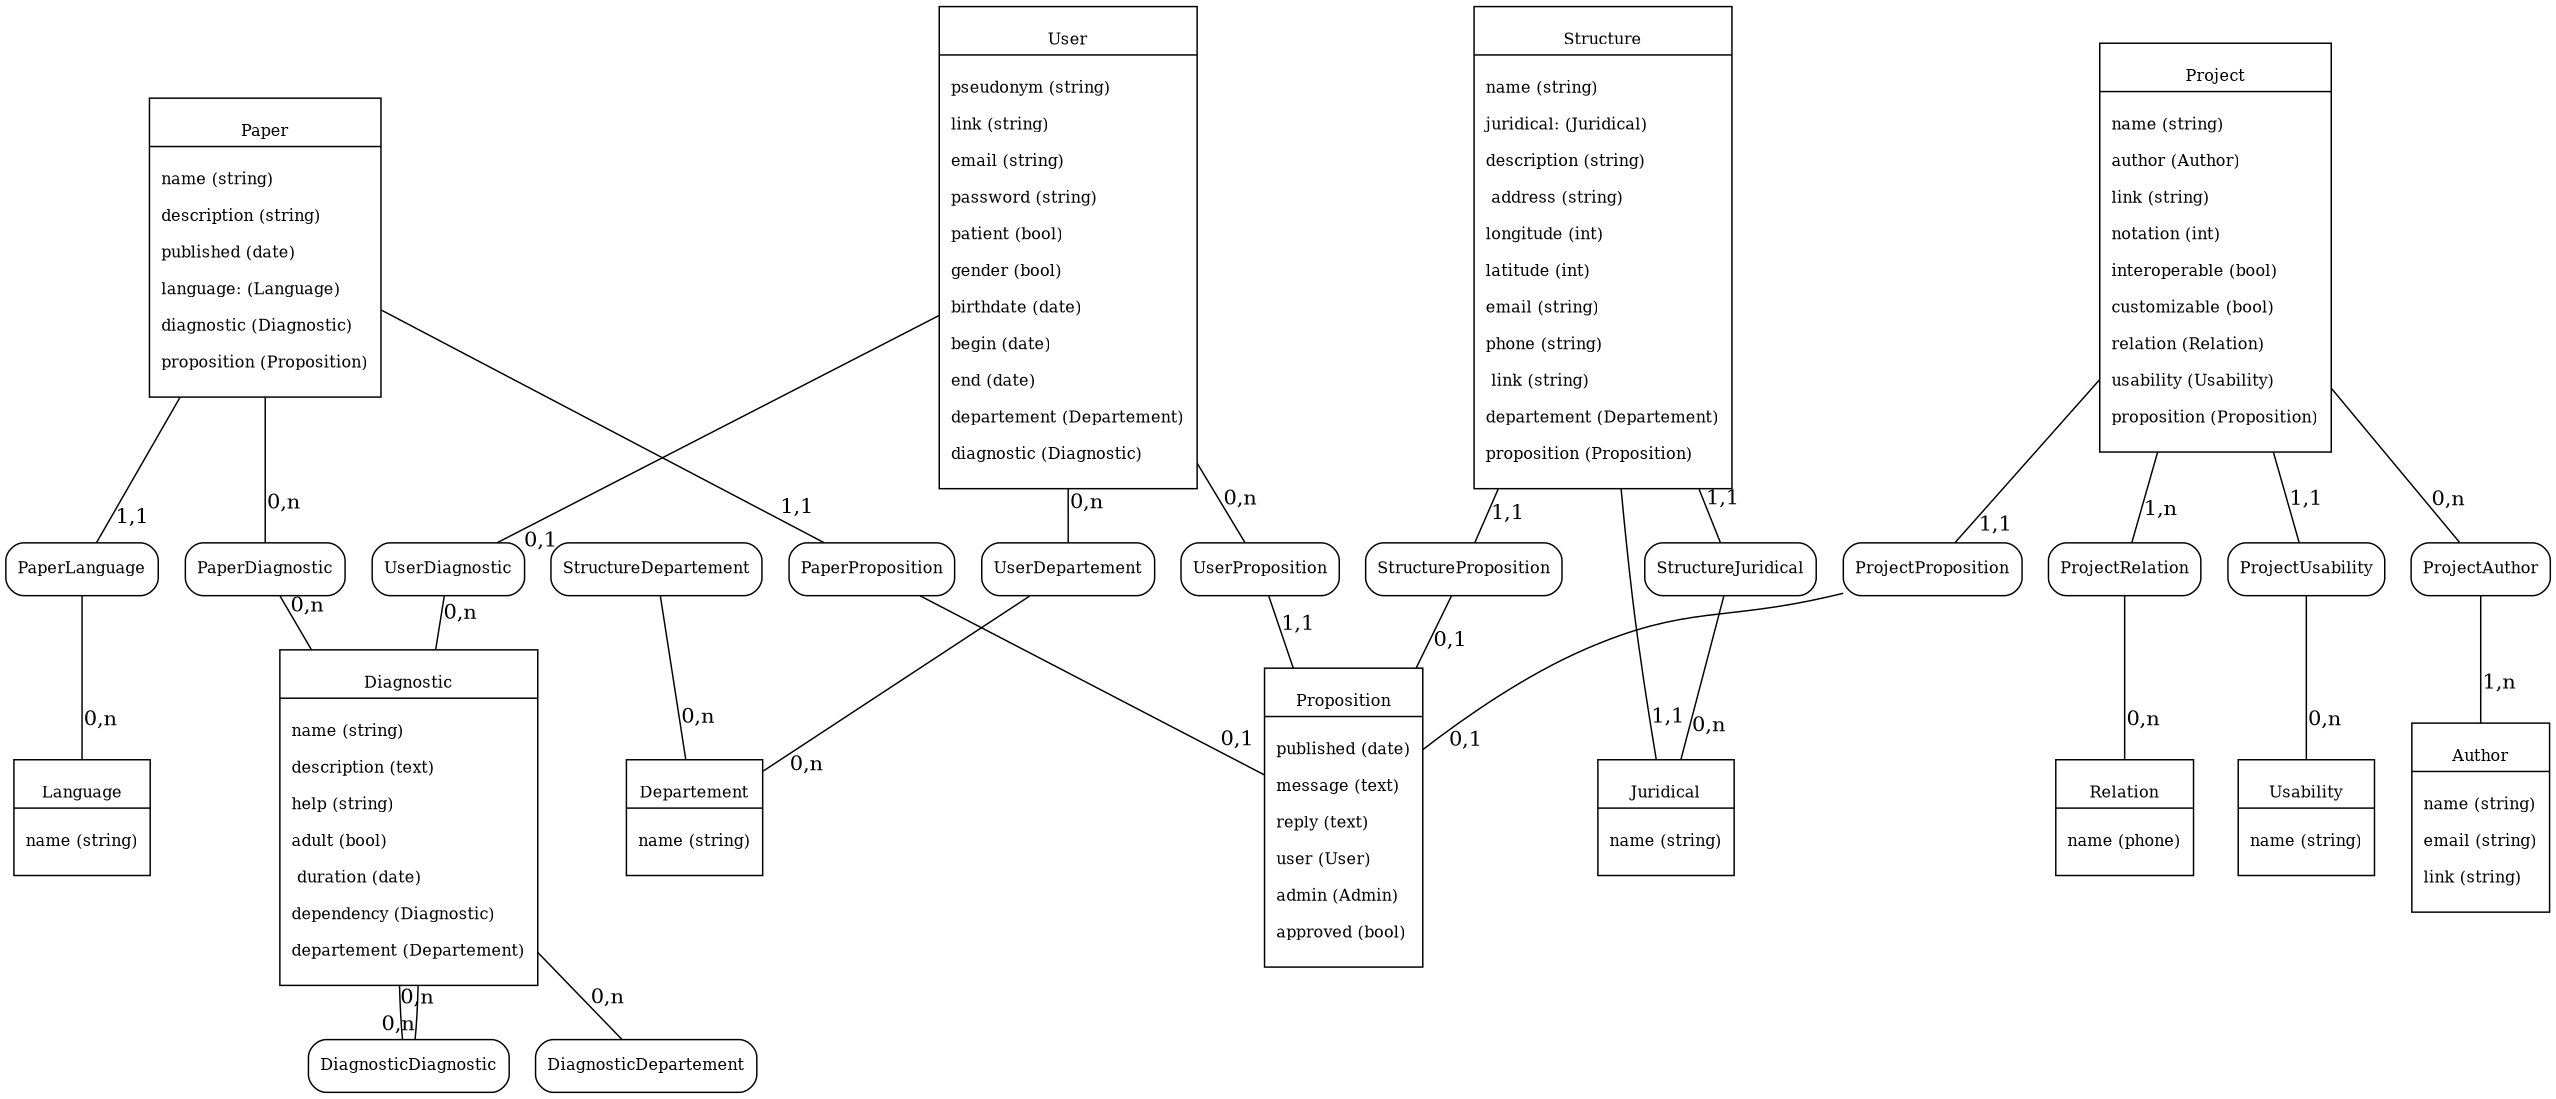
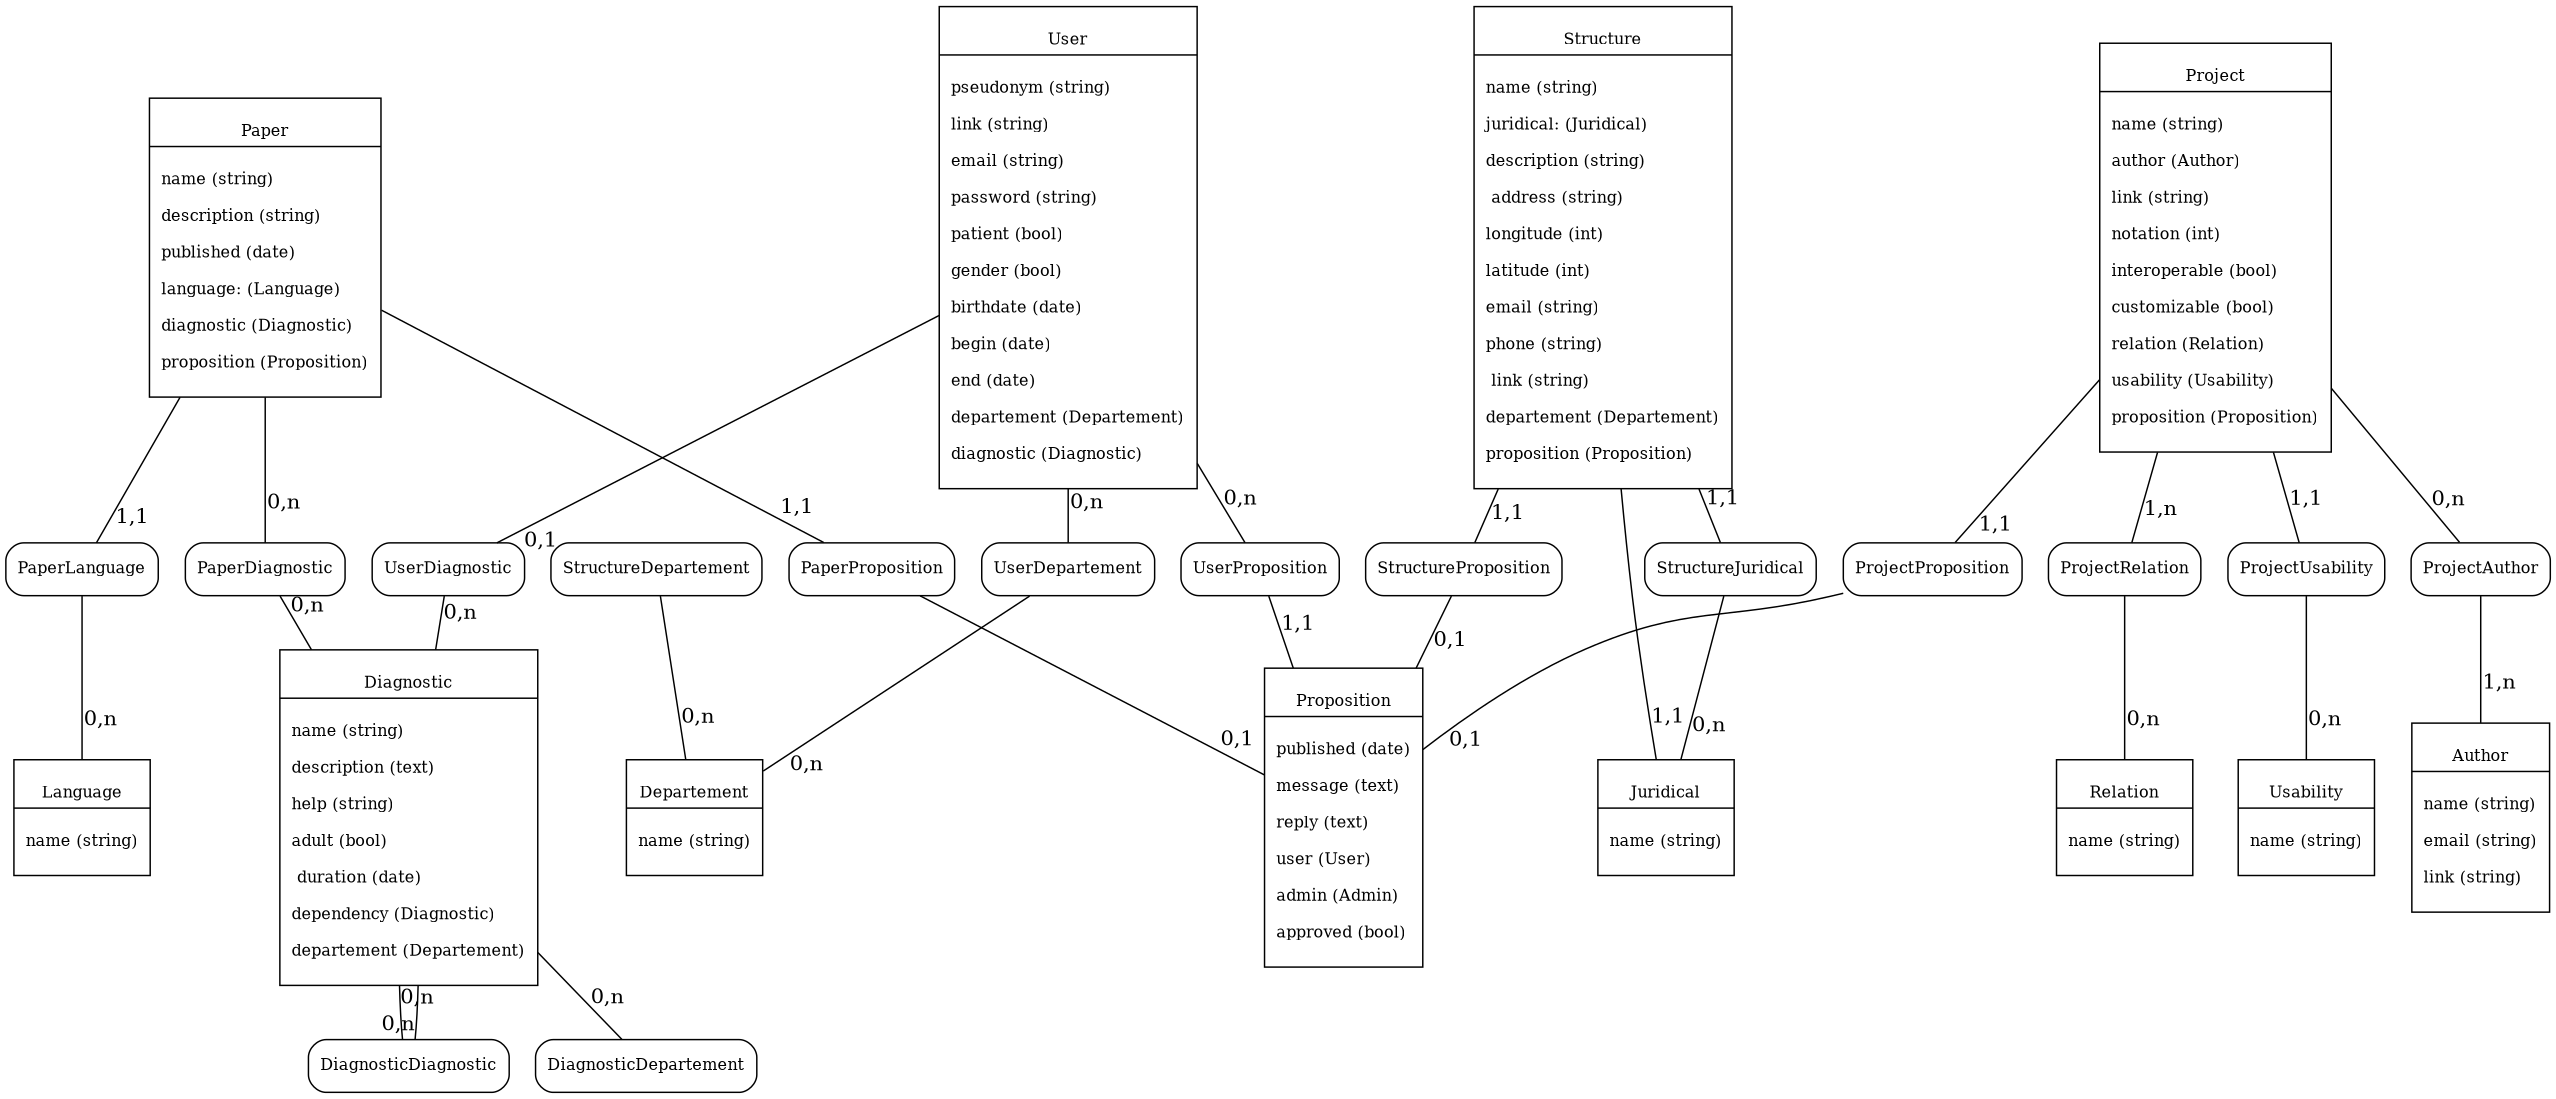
node "Relation": text "name (phone)" -> "name (string)"
